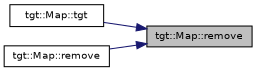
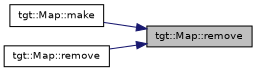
node "tgt::Map::tgt": label "tgt::Map::tgt" -> "tgt::Map::make"
